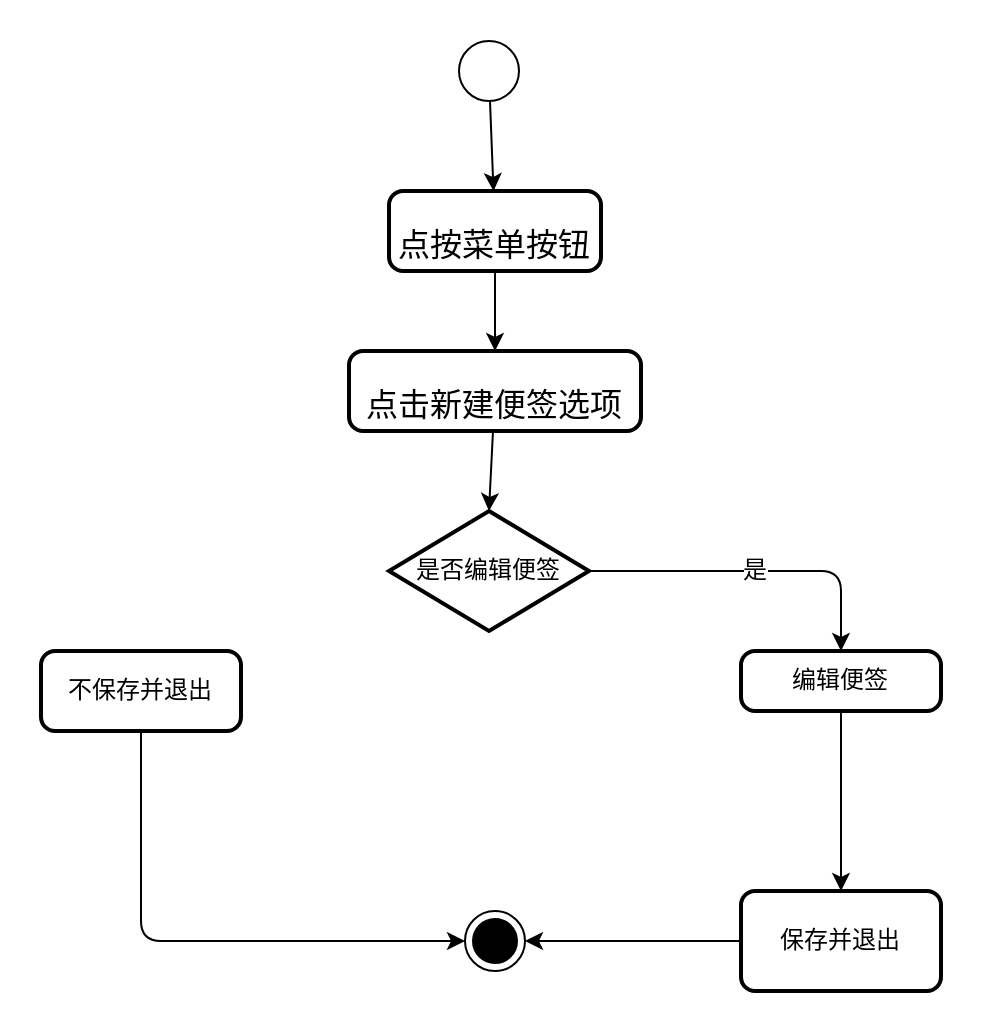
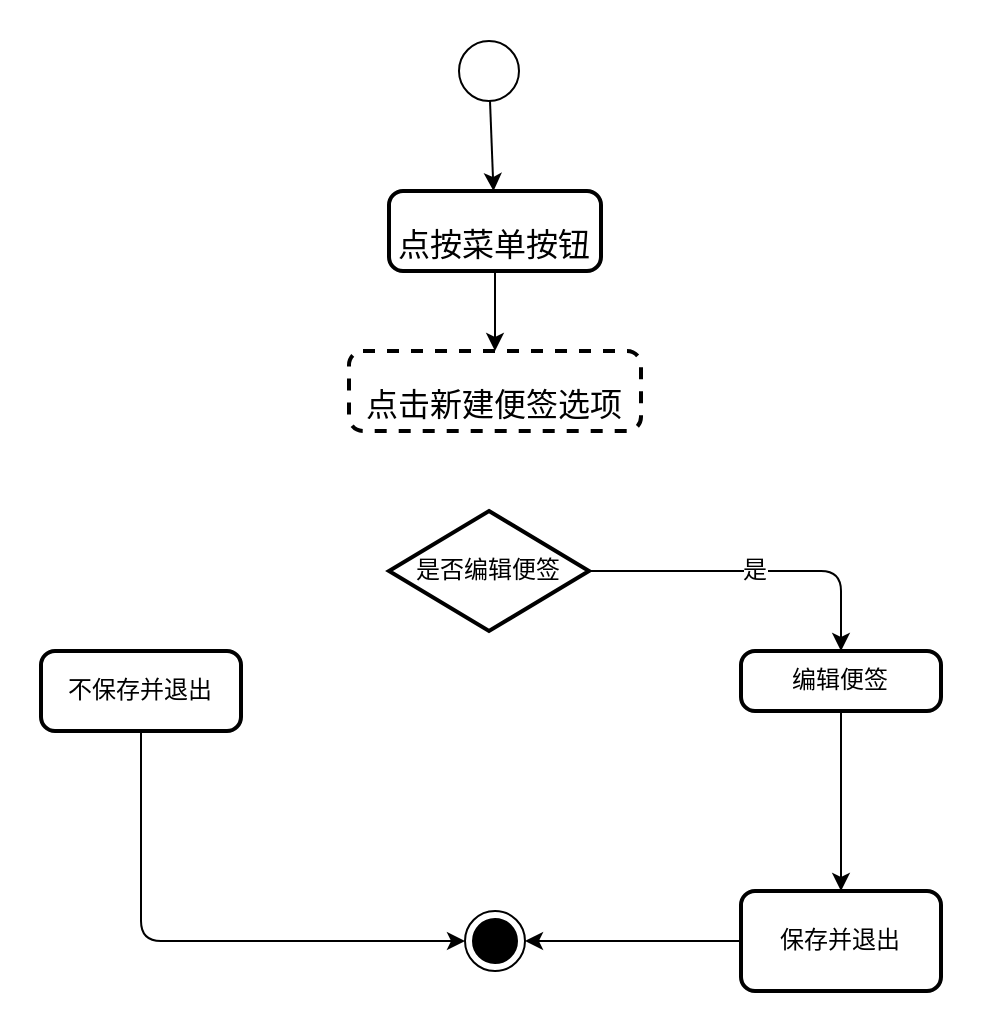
node "点击新建便签选项": style solid -> dashed
edge "点击新建便签选项" -> "是否编辑便签": removed
